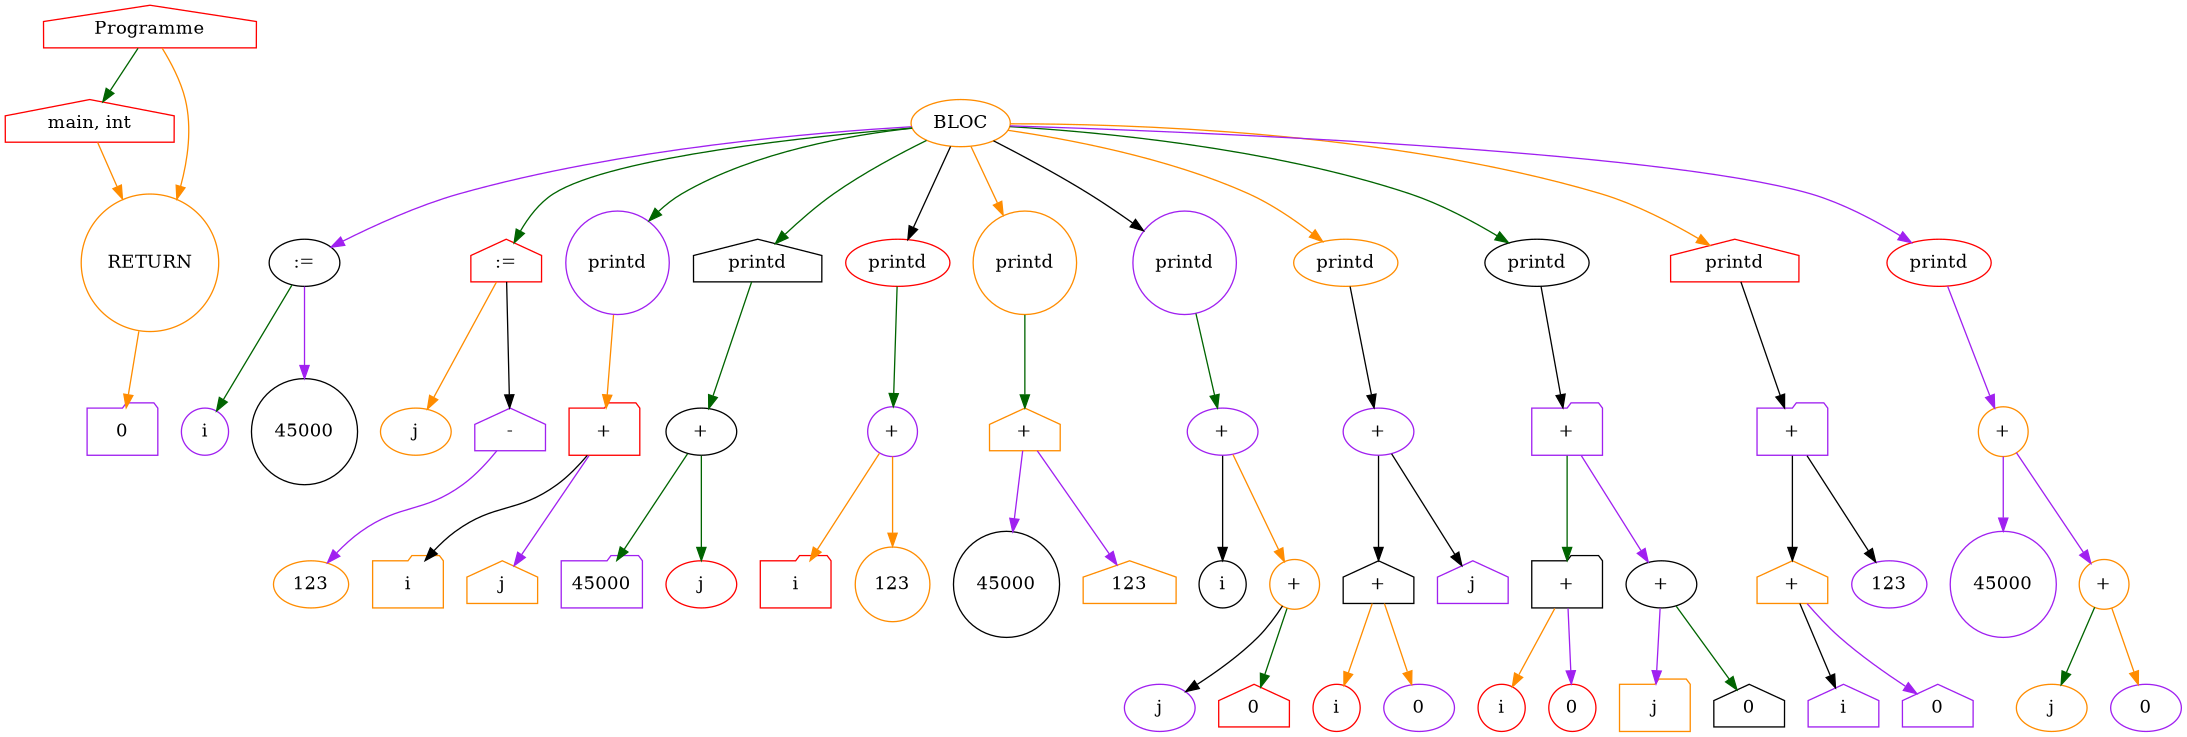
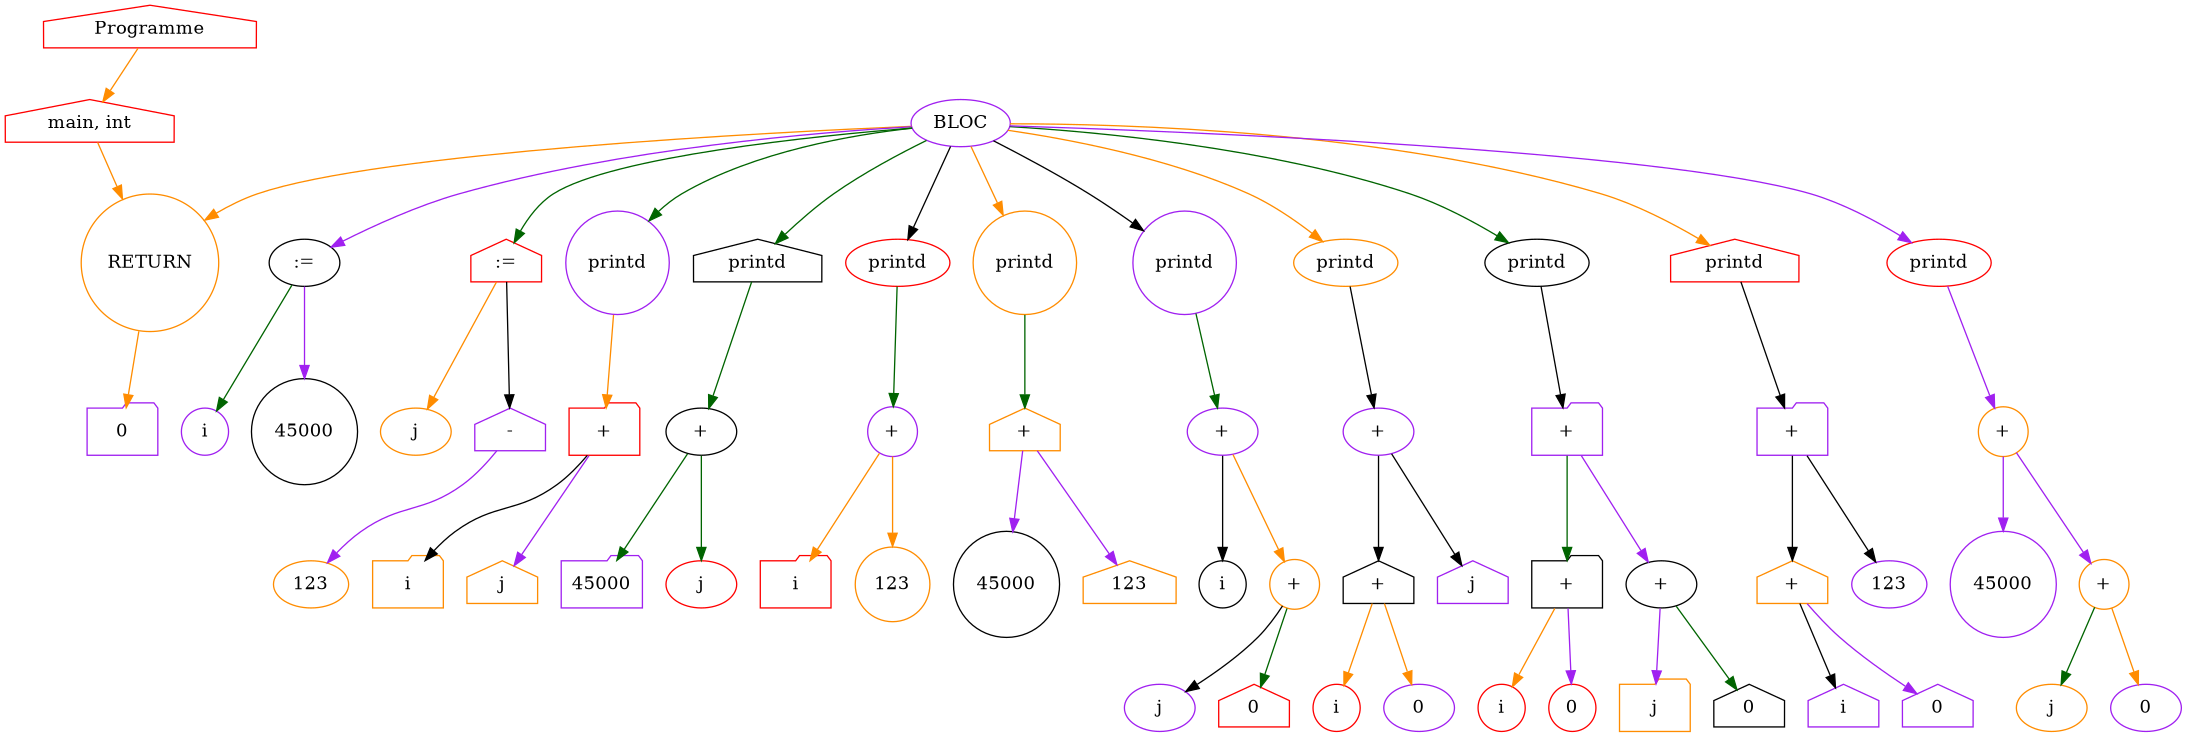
edge "Programme" -> "main, int": color darkgreen -> darkorange
edge "Programme" -> "RETURN": now "BLOC" -> "RETURN"
node "BLOC": color darkorange -> purple
